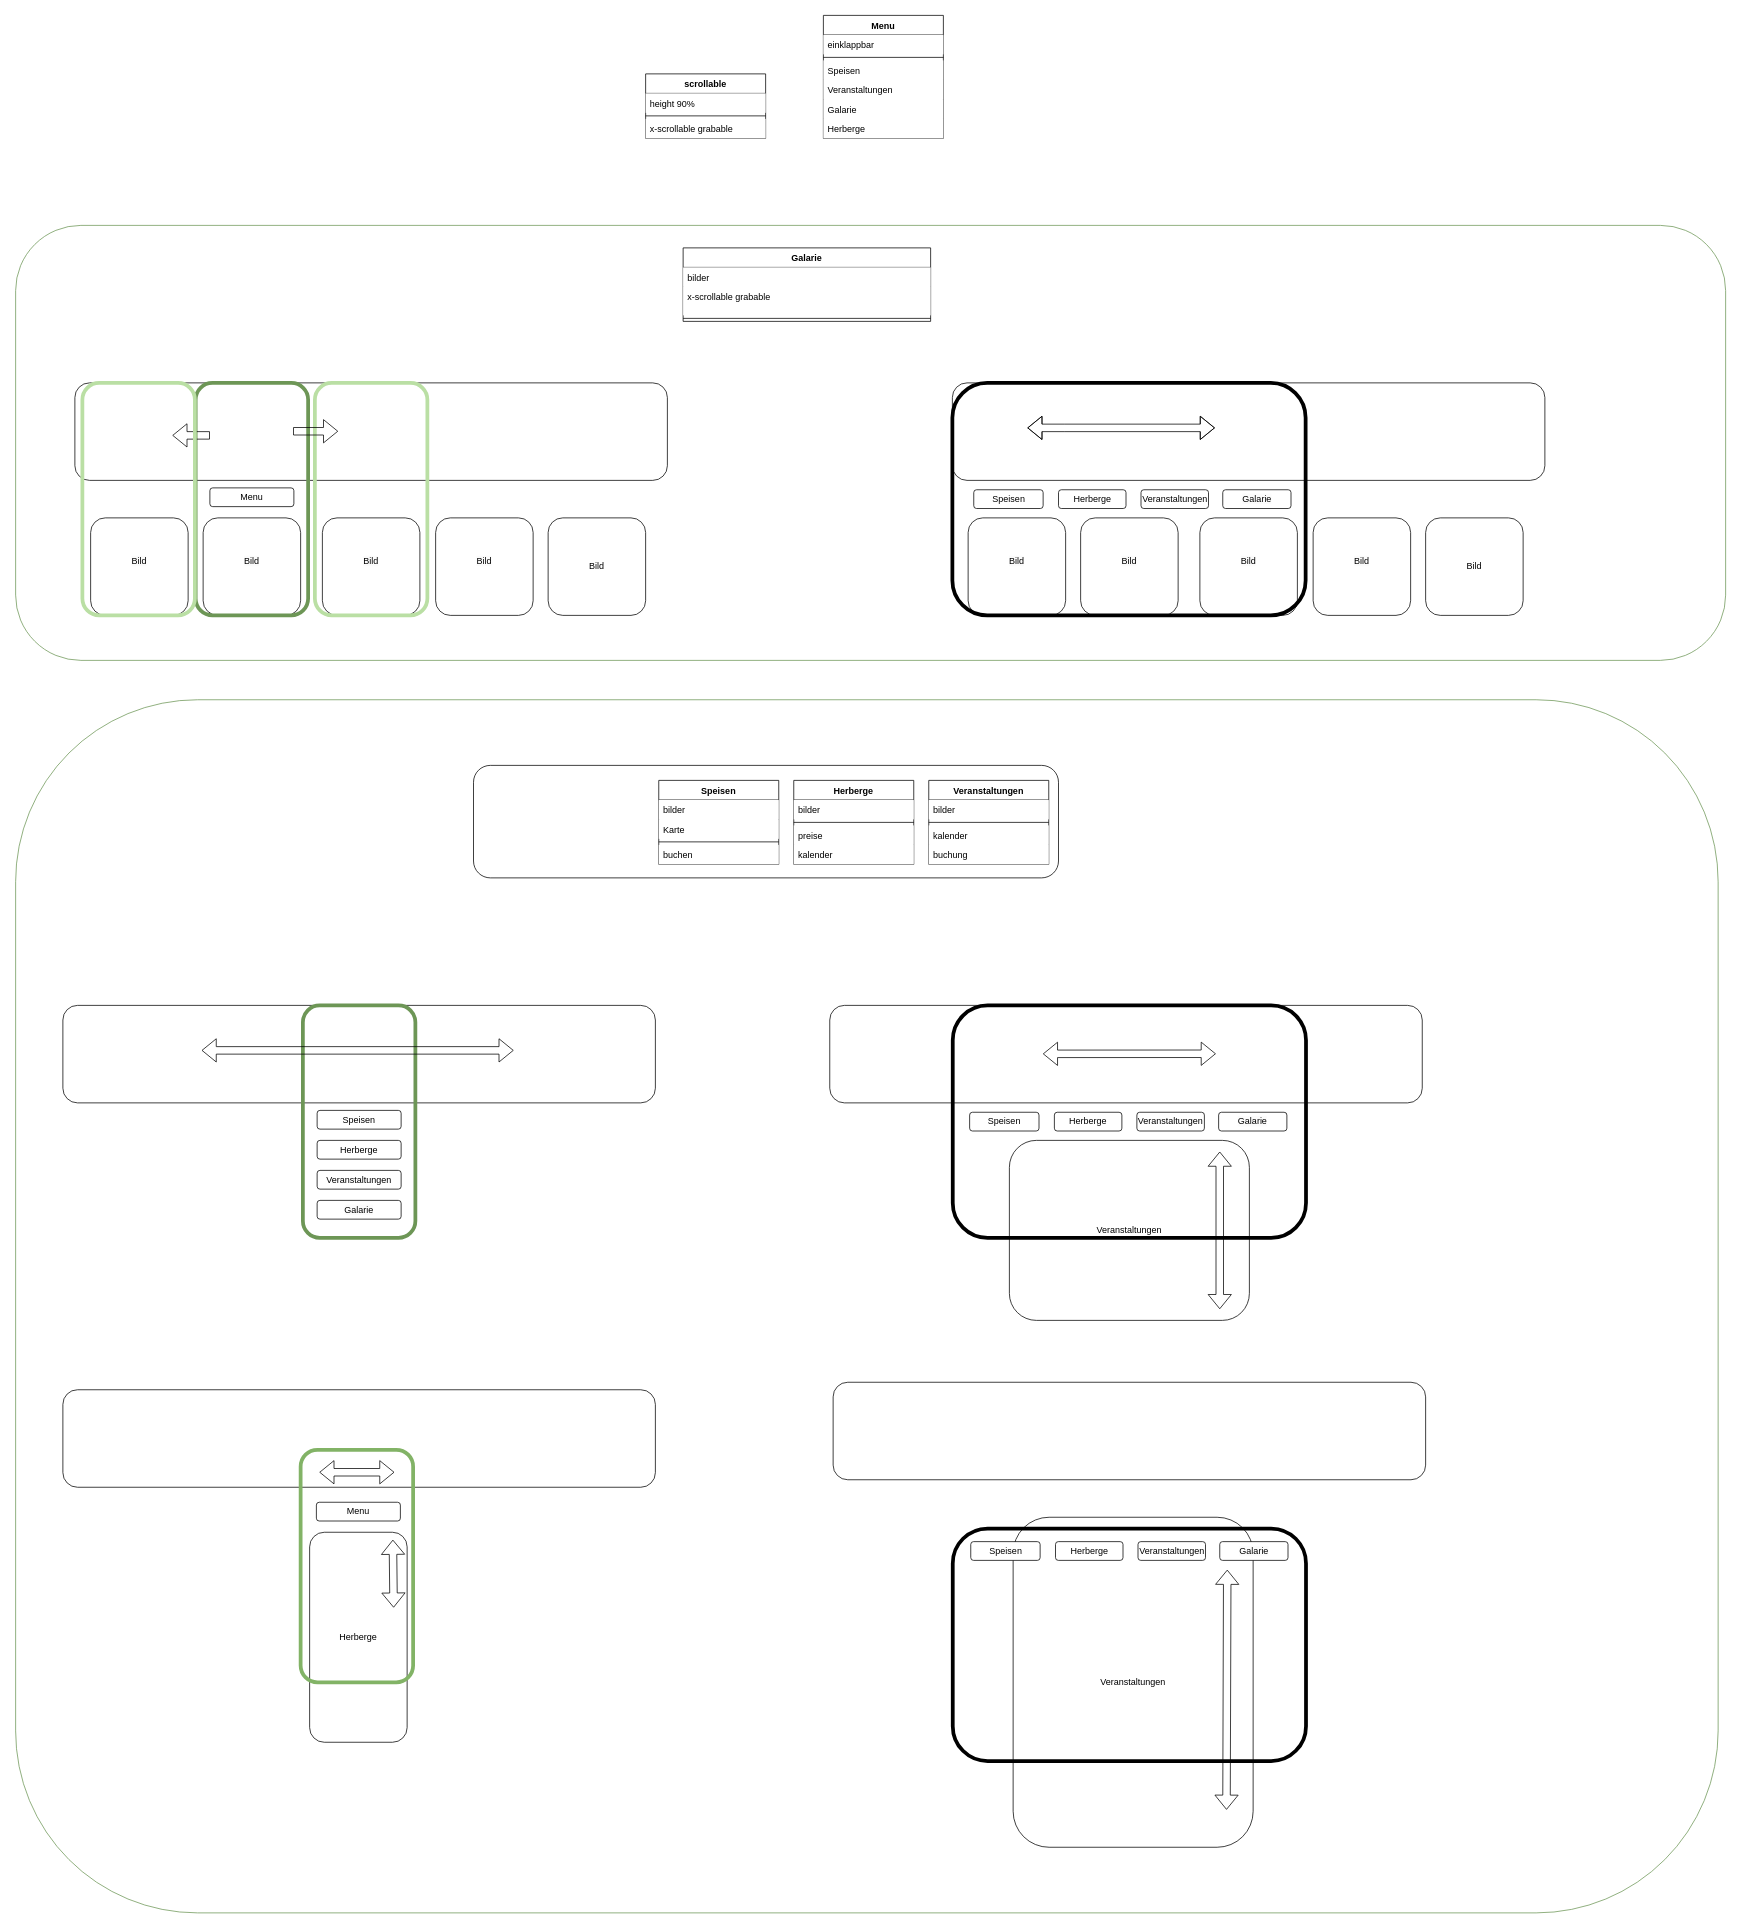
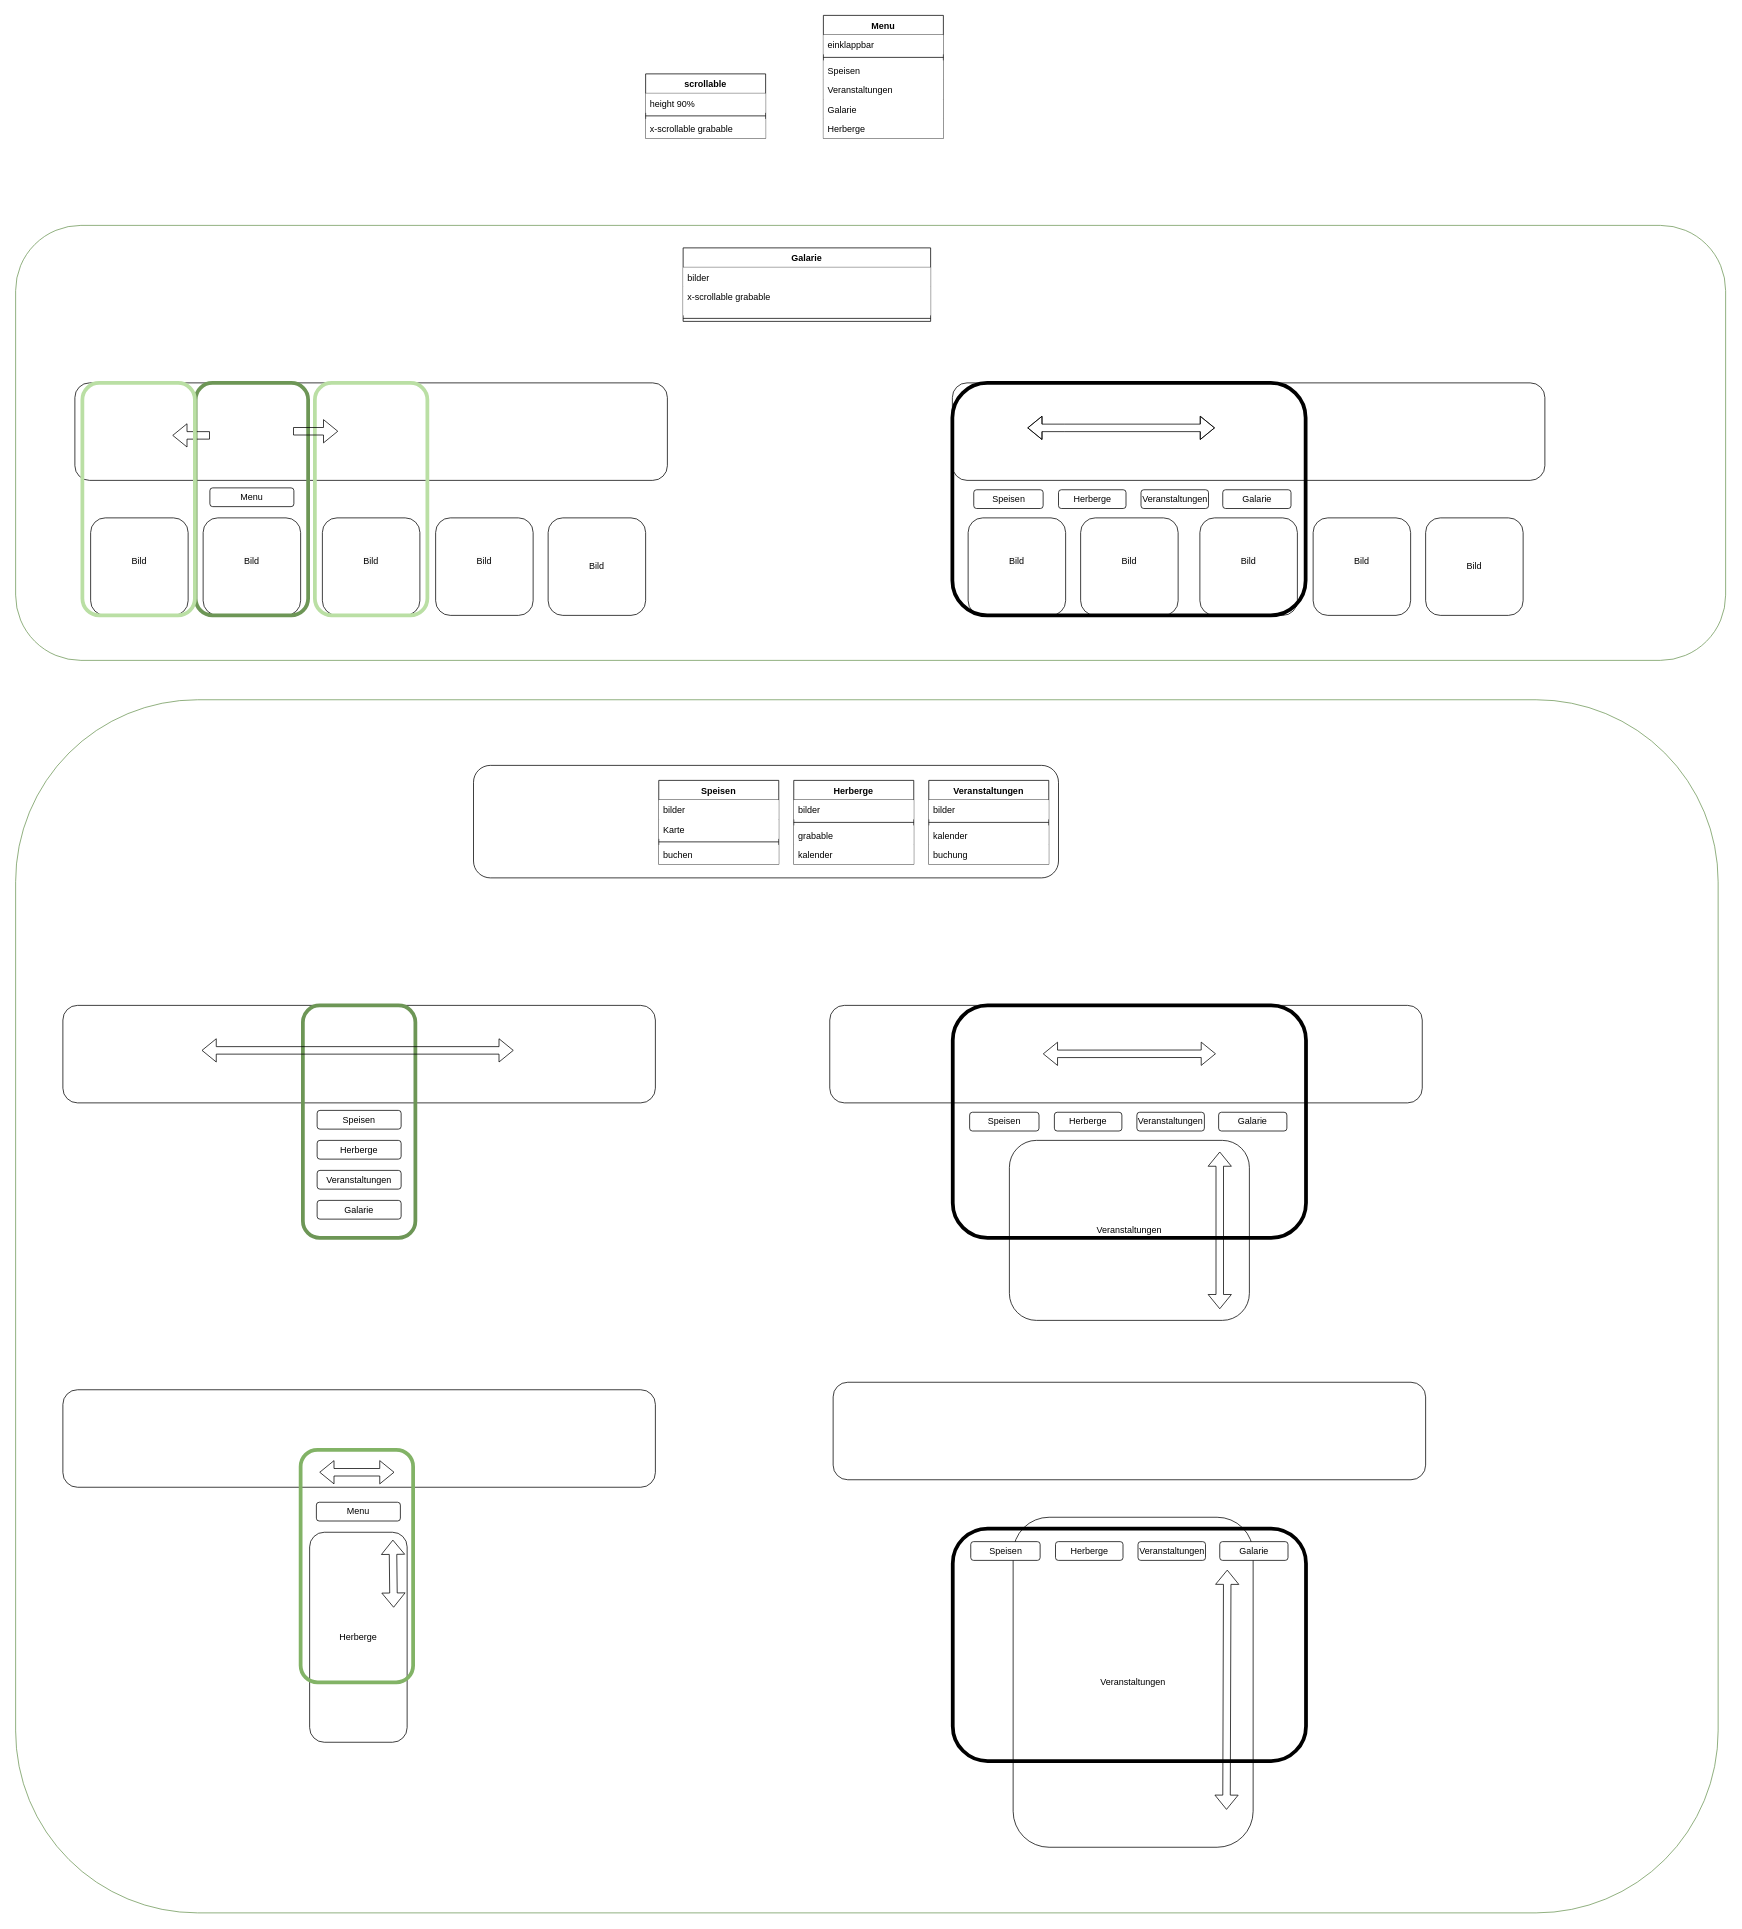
node "preise": label "preise" -> "grabable"
